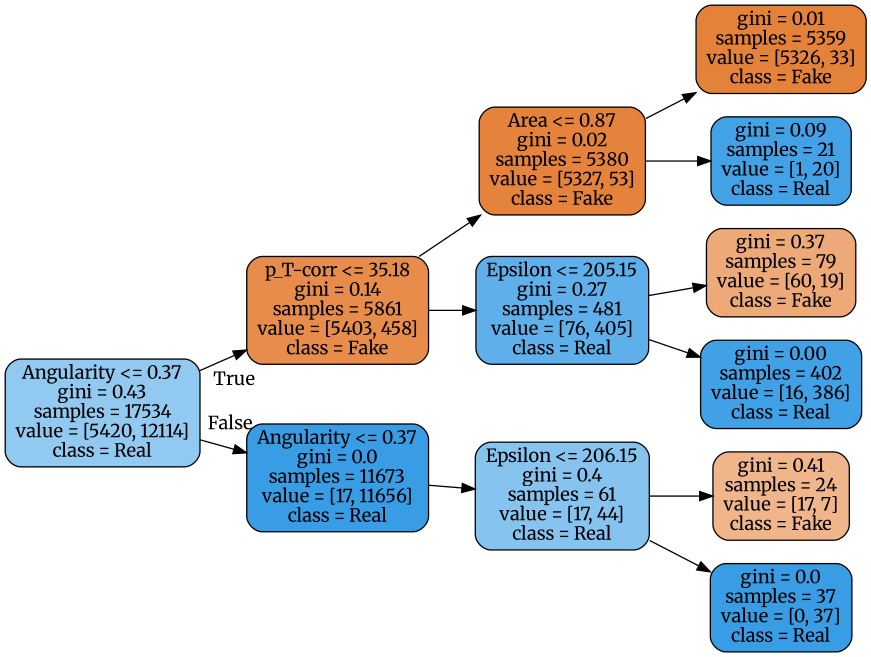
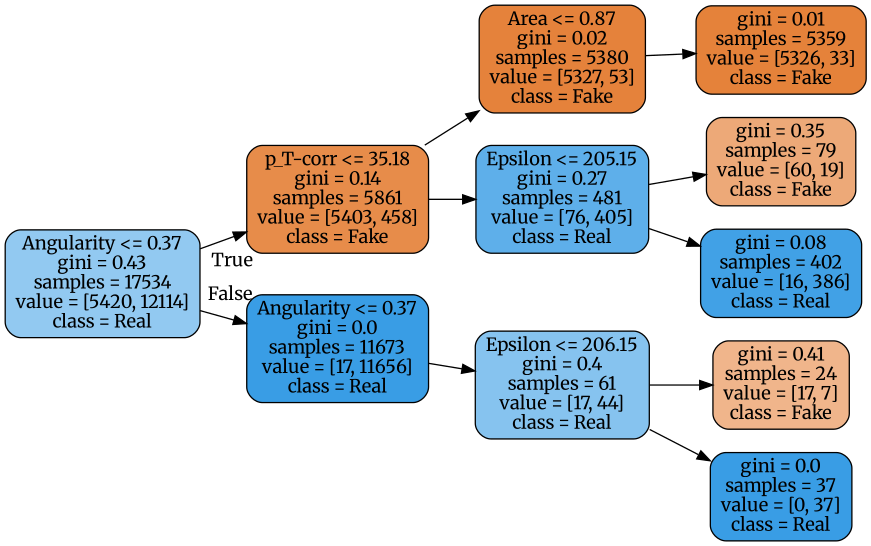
node "gini = 0.09 samples = 21 value = [1, 20] class = Real": removed
node "gini = 0.37 samples = 79 value = [60, 19] class = Fake": label "gini = 0.37 samples = 79 value = [60, 19] class = Fake" -> "gini = 0.35 samples = 79 value = [60, 19] class = Fake"
node "gini = 0.00 samples = 402 value = [16, 386] class = Real": label "gini = 0.00 samples = 402 value = [16, 386] class = Real" -> "gini = 0.08 samples = 402 value = [16, 386] class = Real"
